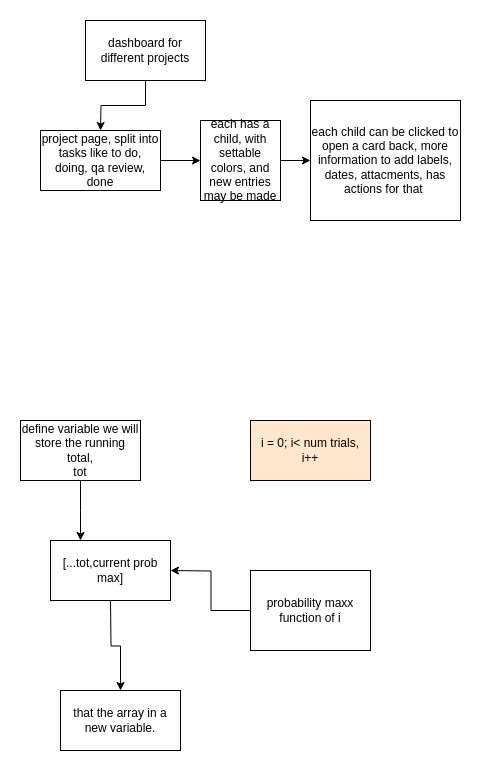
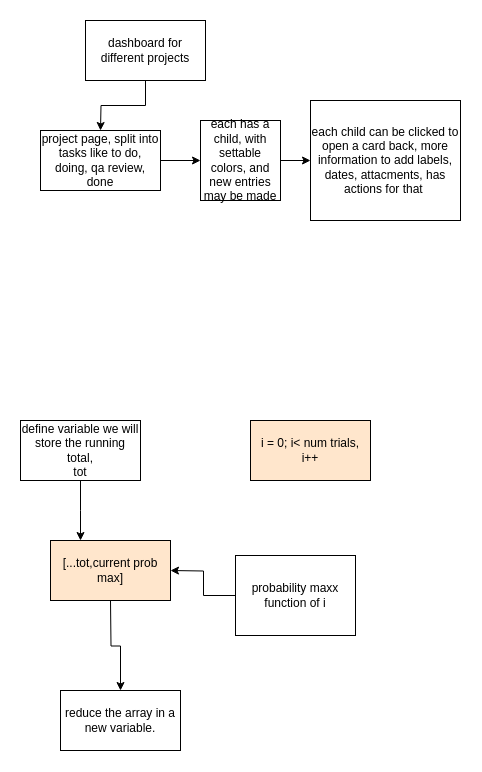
node "[...tot,current prob max]": fillcolor #ffffff -> #ffe6cc
node "probability maxx function of i": moved (311, 611) -> (296, 596)
node "that the array in a new variable.": label "that the array in a new variable." -> "reduce the array in a new variable."
